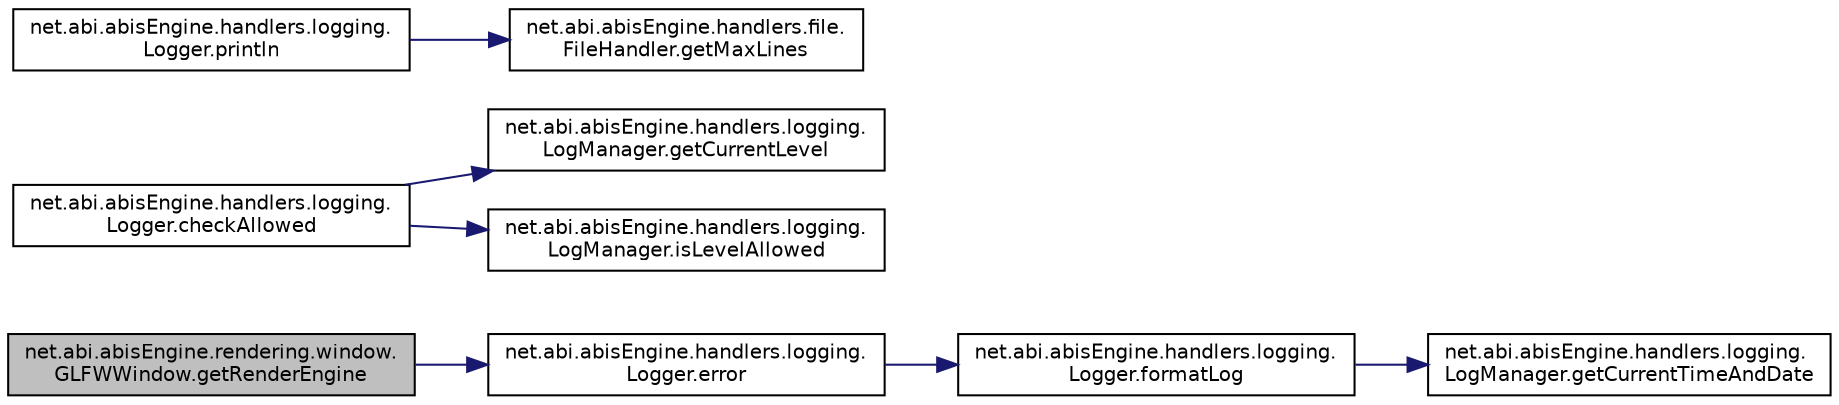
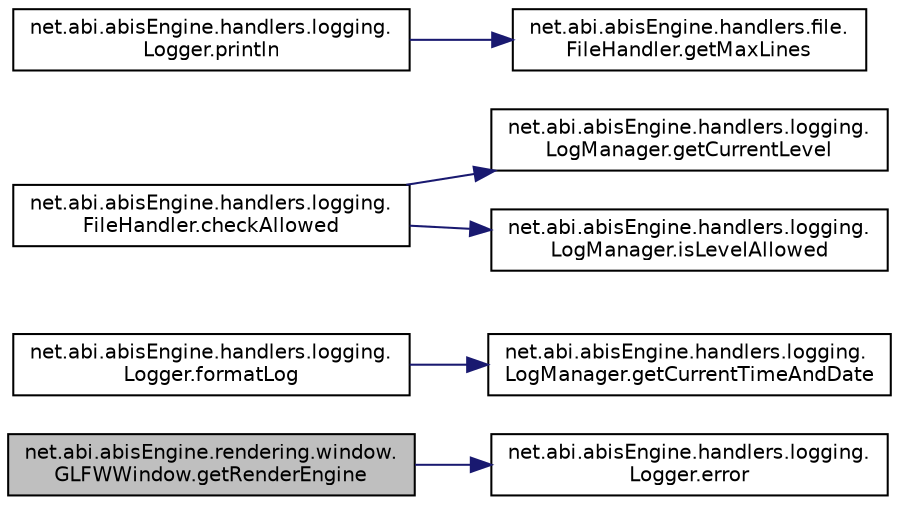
node "net.abi.abisEngine.handlers.logging. Logger.checkAllowed": label "net.abi.abisEngine.handlers.logging. Logger.checkAllowed" -> "net.abi.abisEngine.handlers.logging. FileHandler.checkAllowed"
edge "net.abi.abisEngine.handlers.logging. Logger.error" -> "net.abi.abisEngine.handlers.logging. Logger.formatLog": removed
